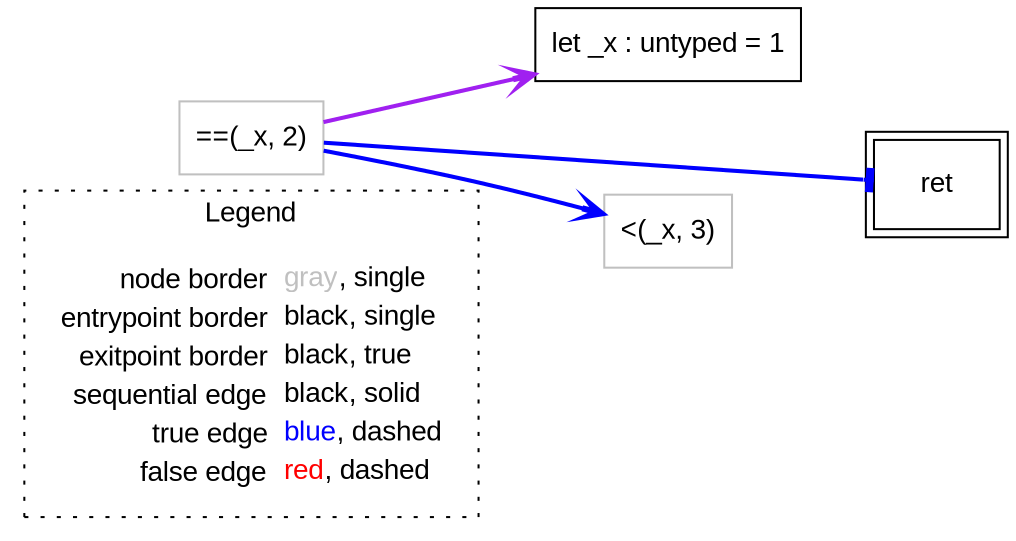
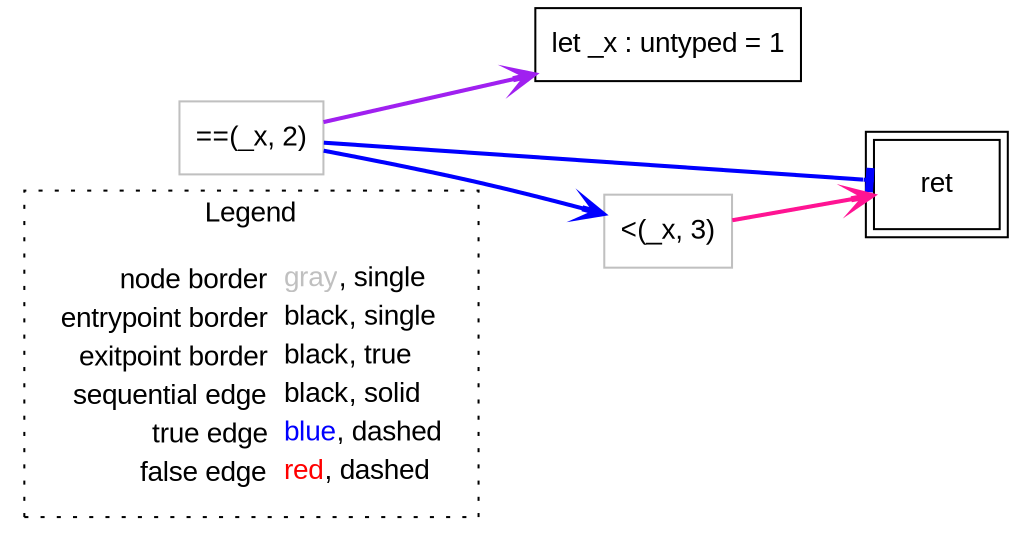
edge "<(_x, 3)" -> "ret": added
